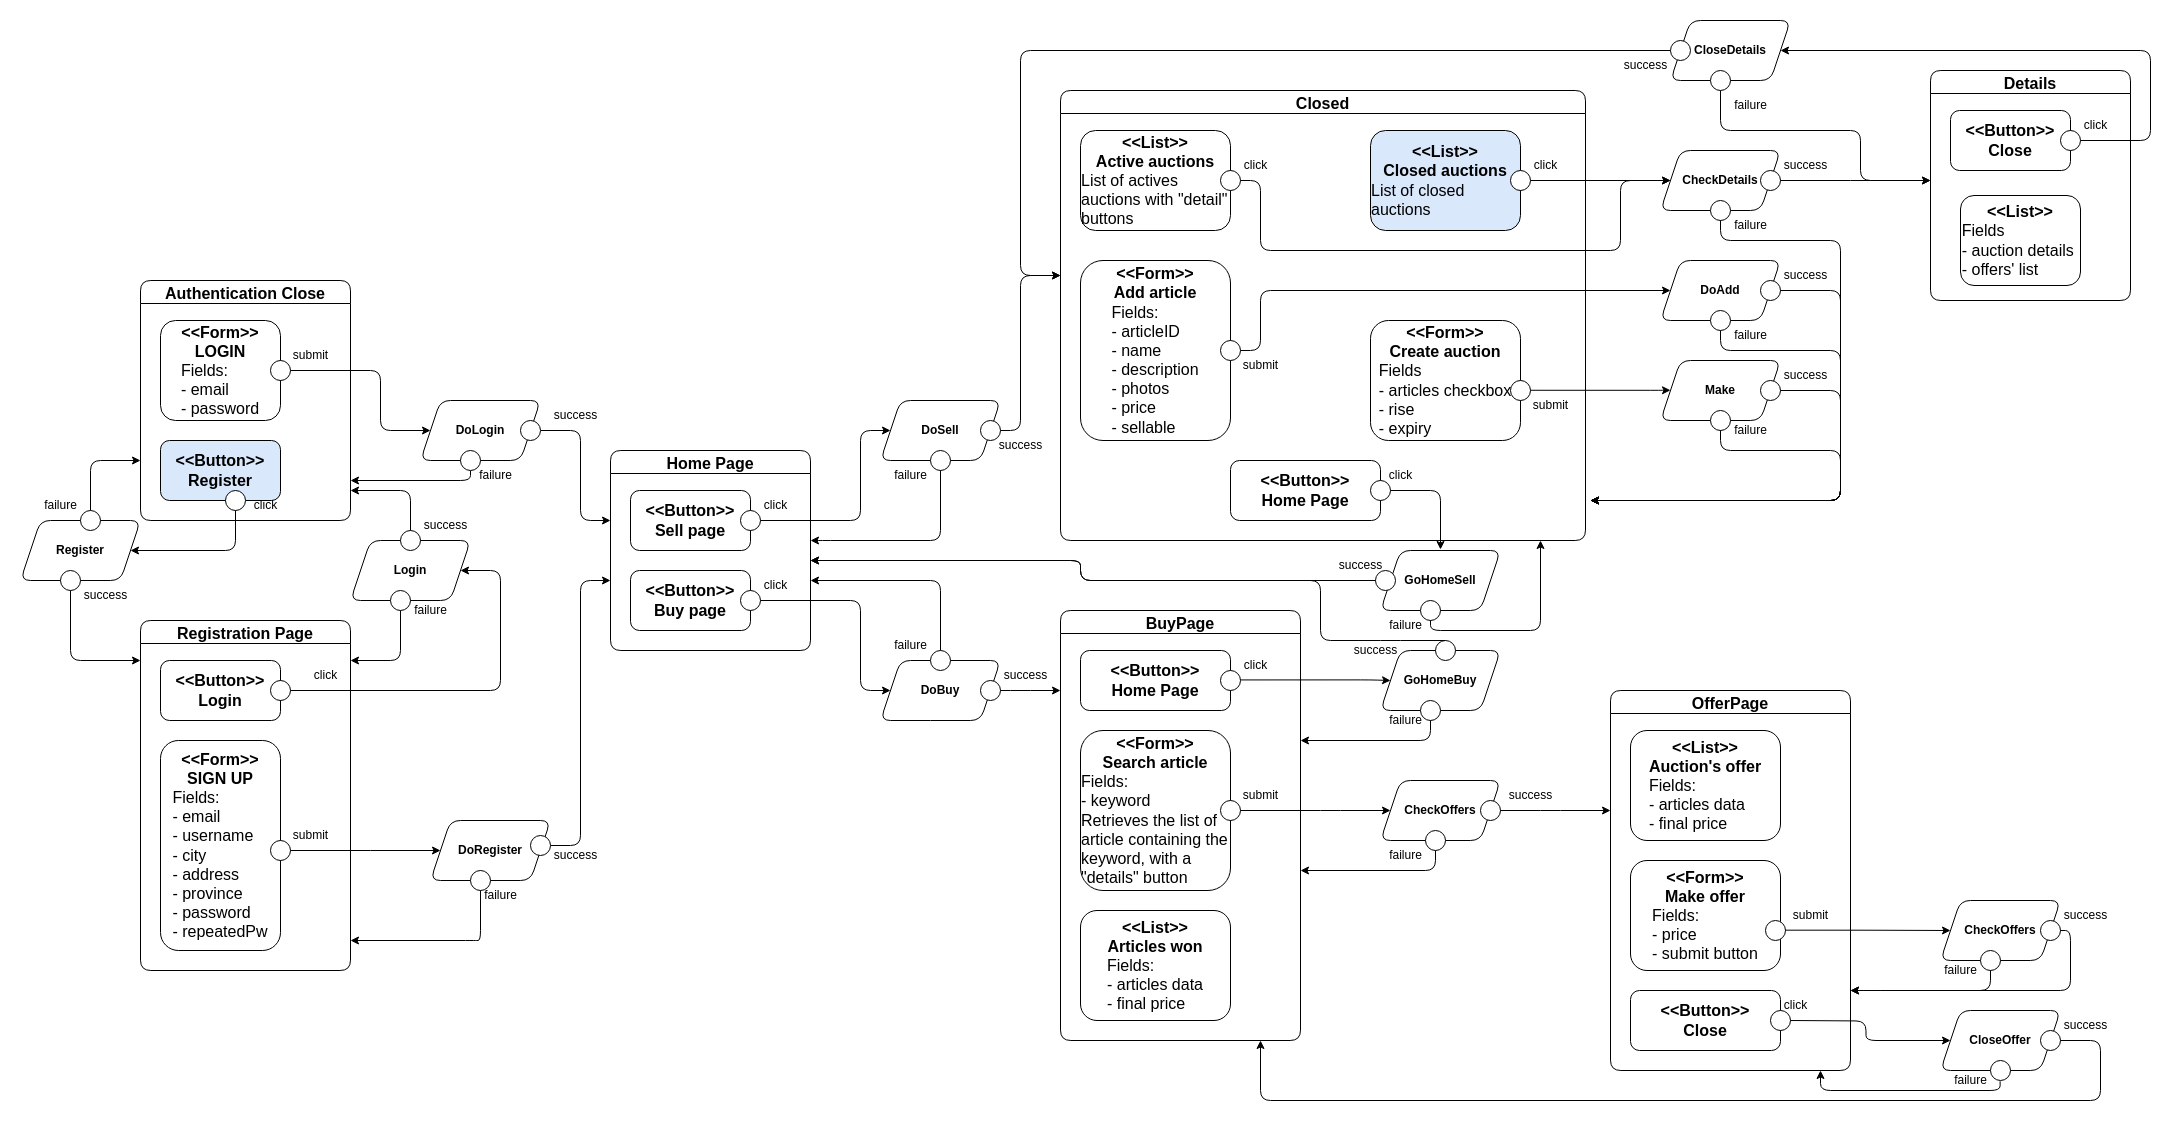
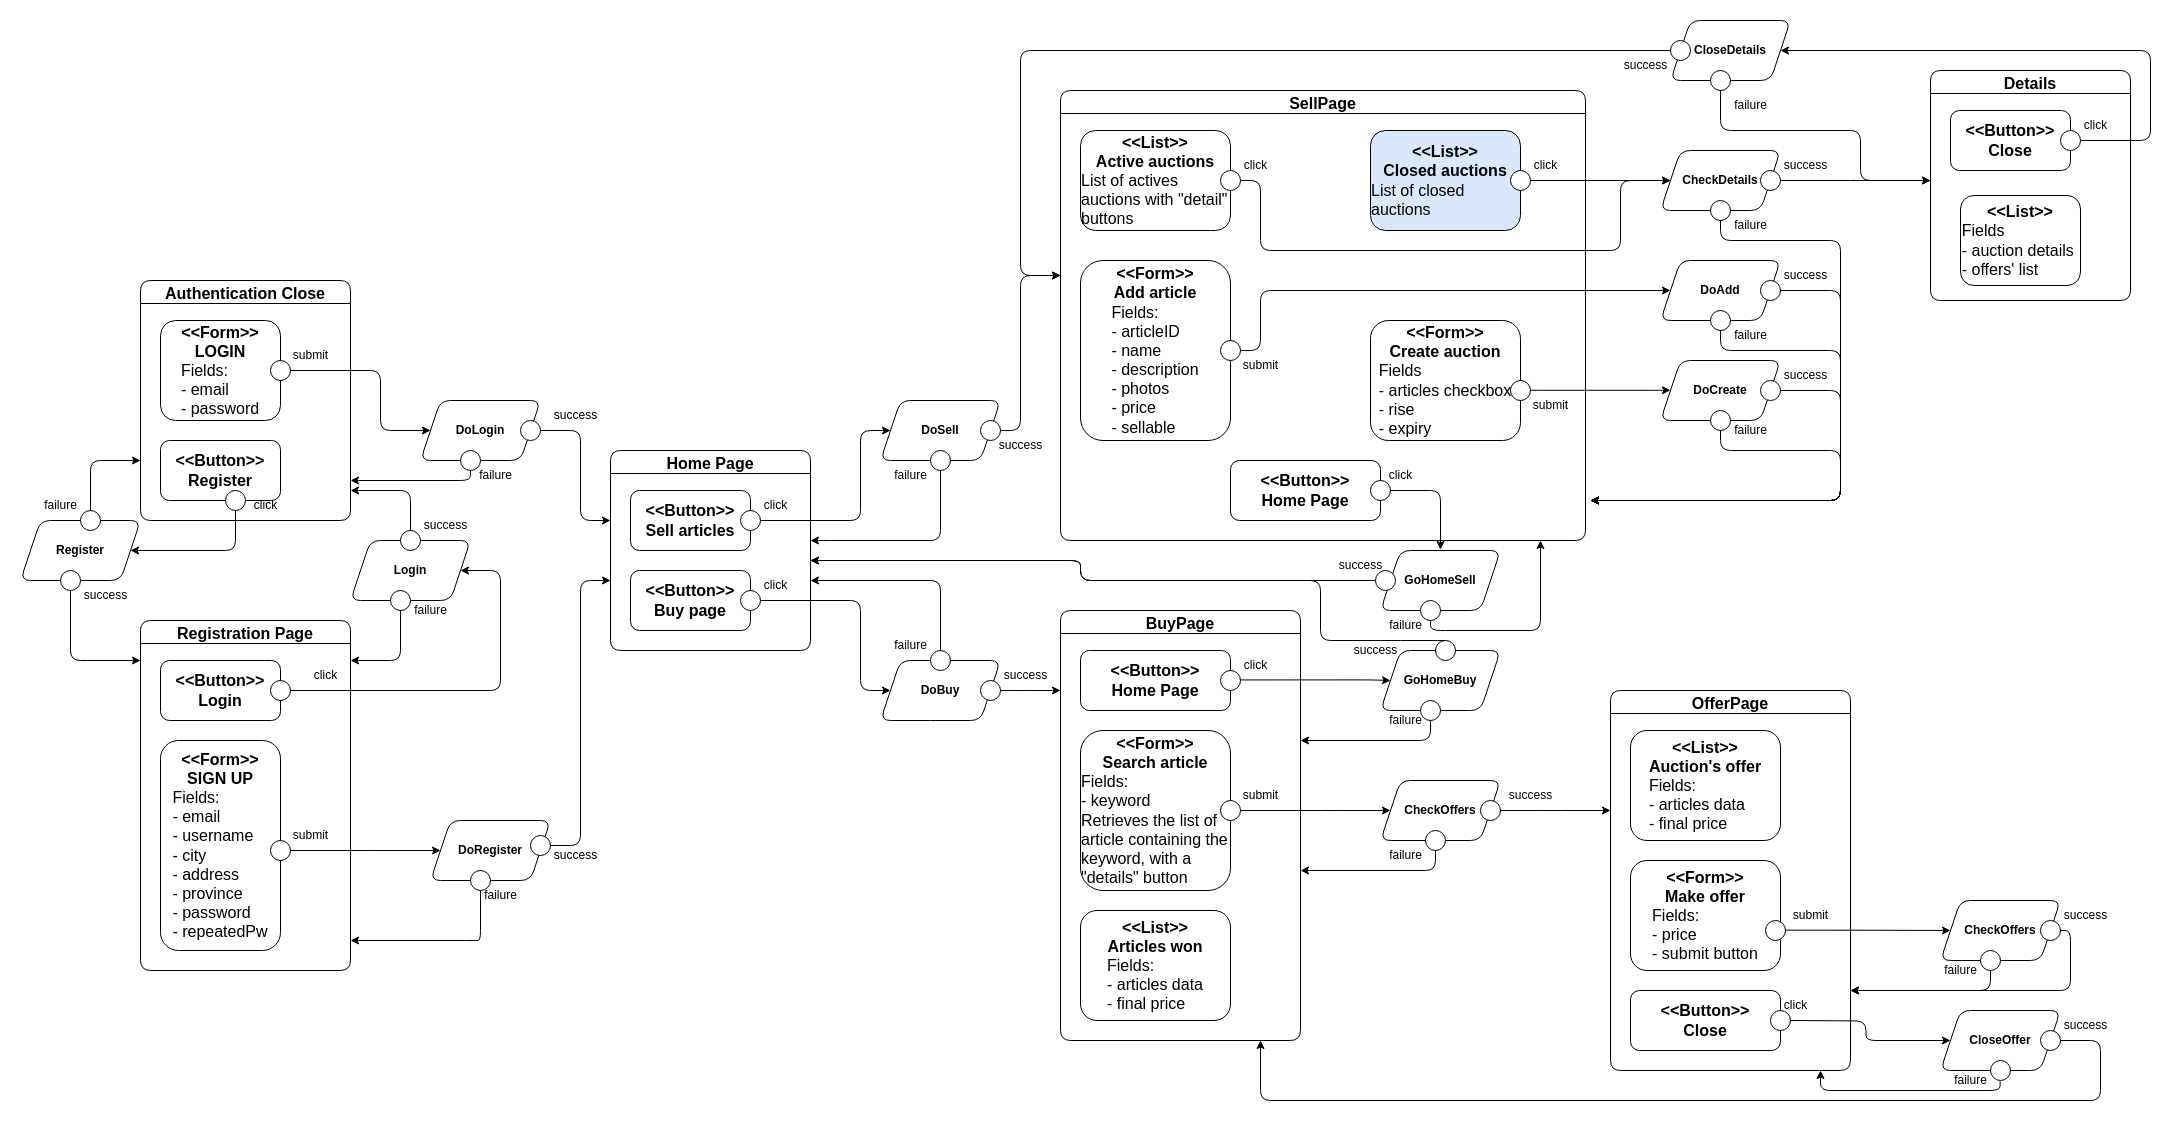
node "Closed": label "Closed" -> "SellPage"
node "Make": label "Make" -> "DoCreate"
node "<<Button>> Register": fillcolor #dae8fc -> #ffffff
node "<<Button>> Sell page": label "<<Button>> Sell page" -> "<<Button>> Sell articles"
